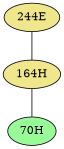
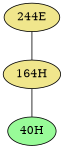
node "70H": label "70H" -> "40H"
